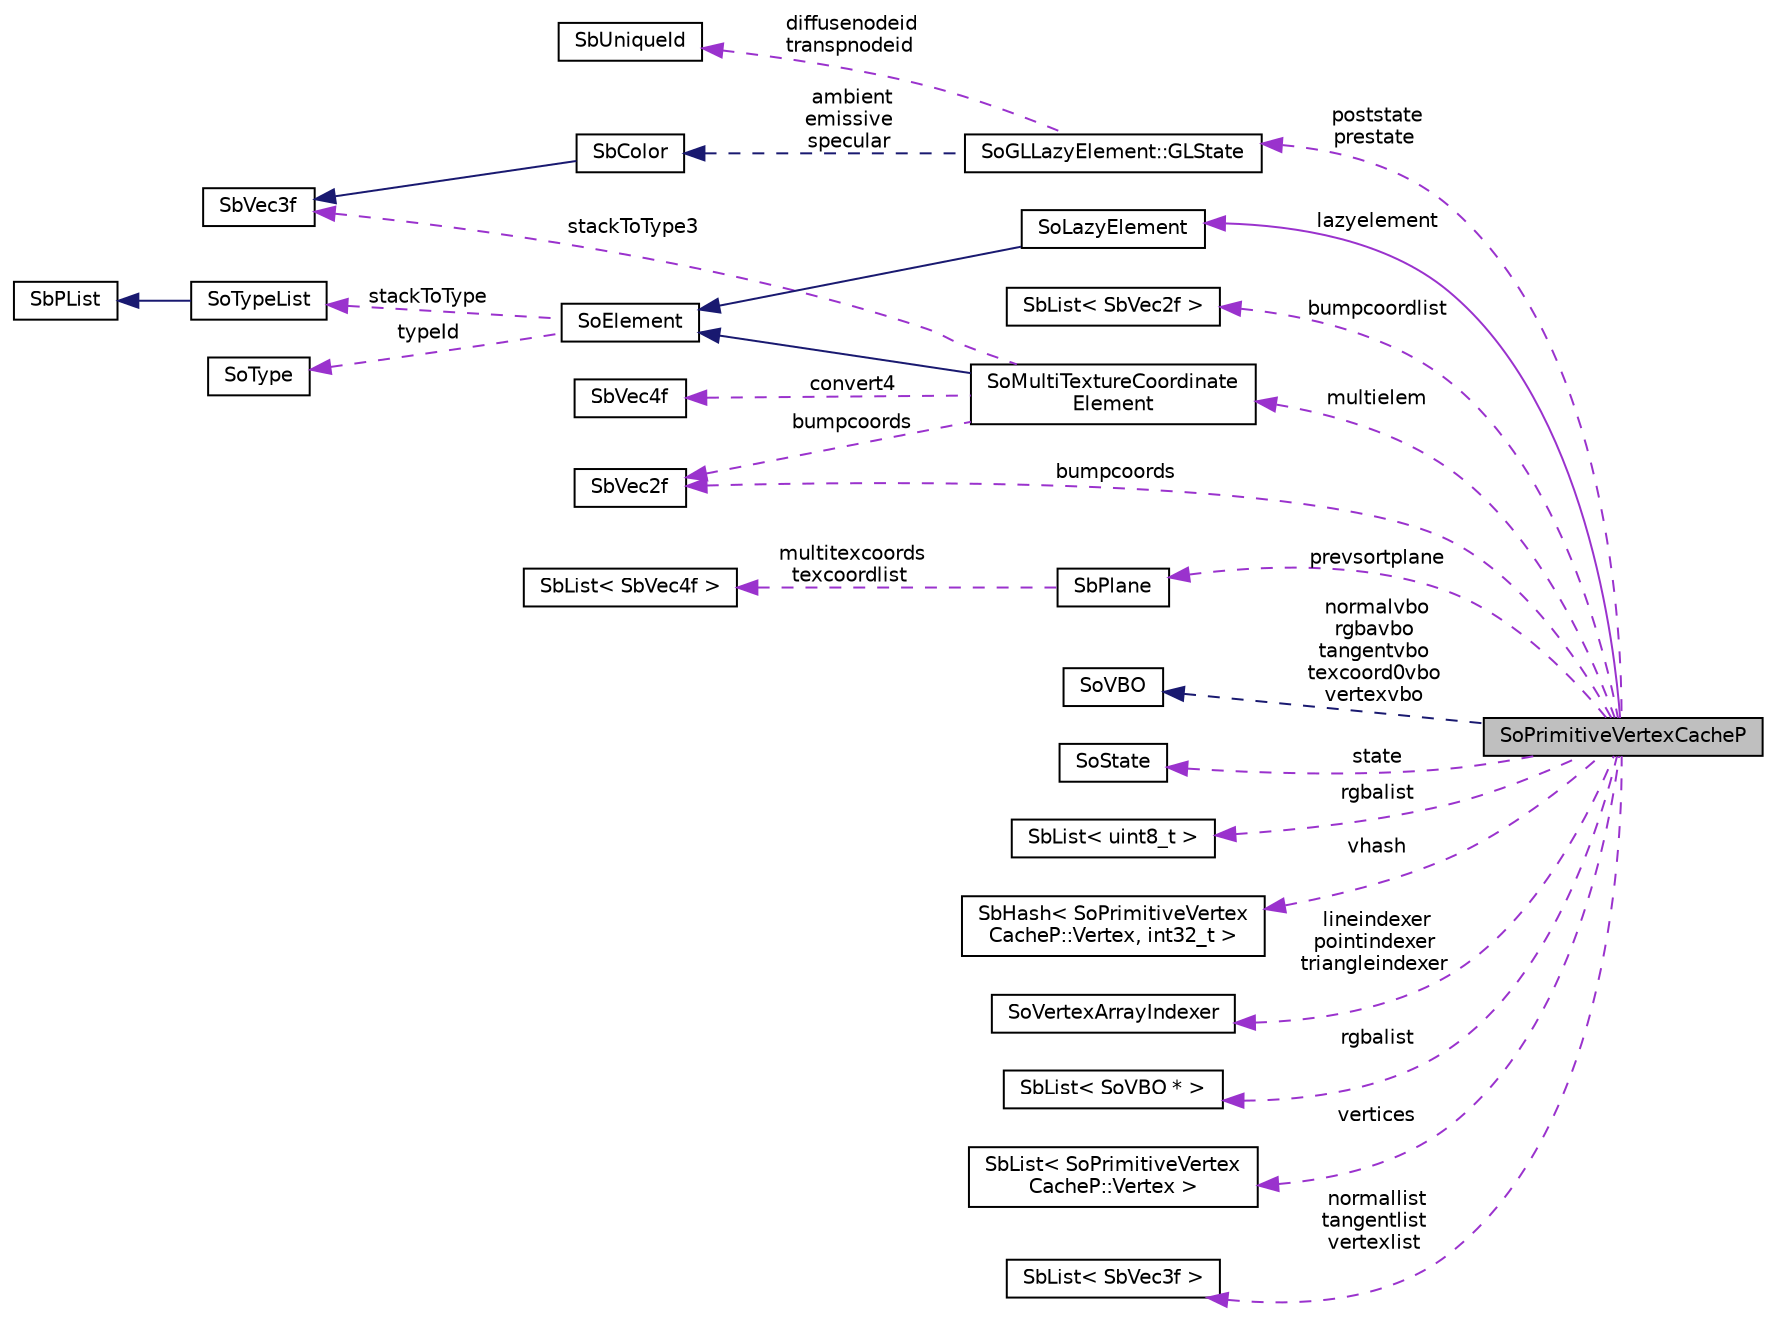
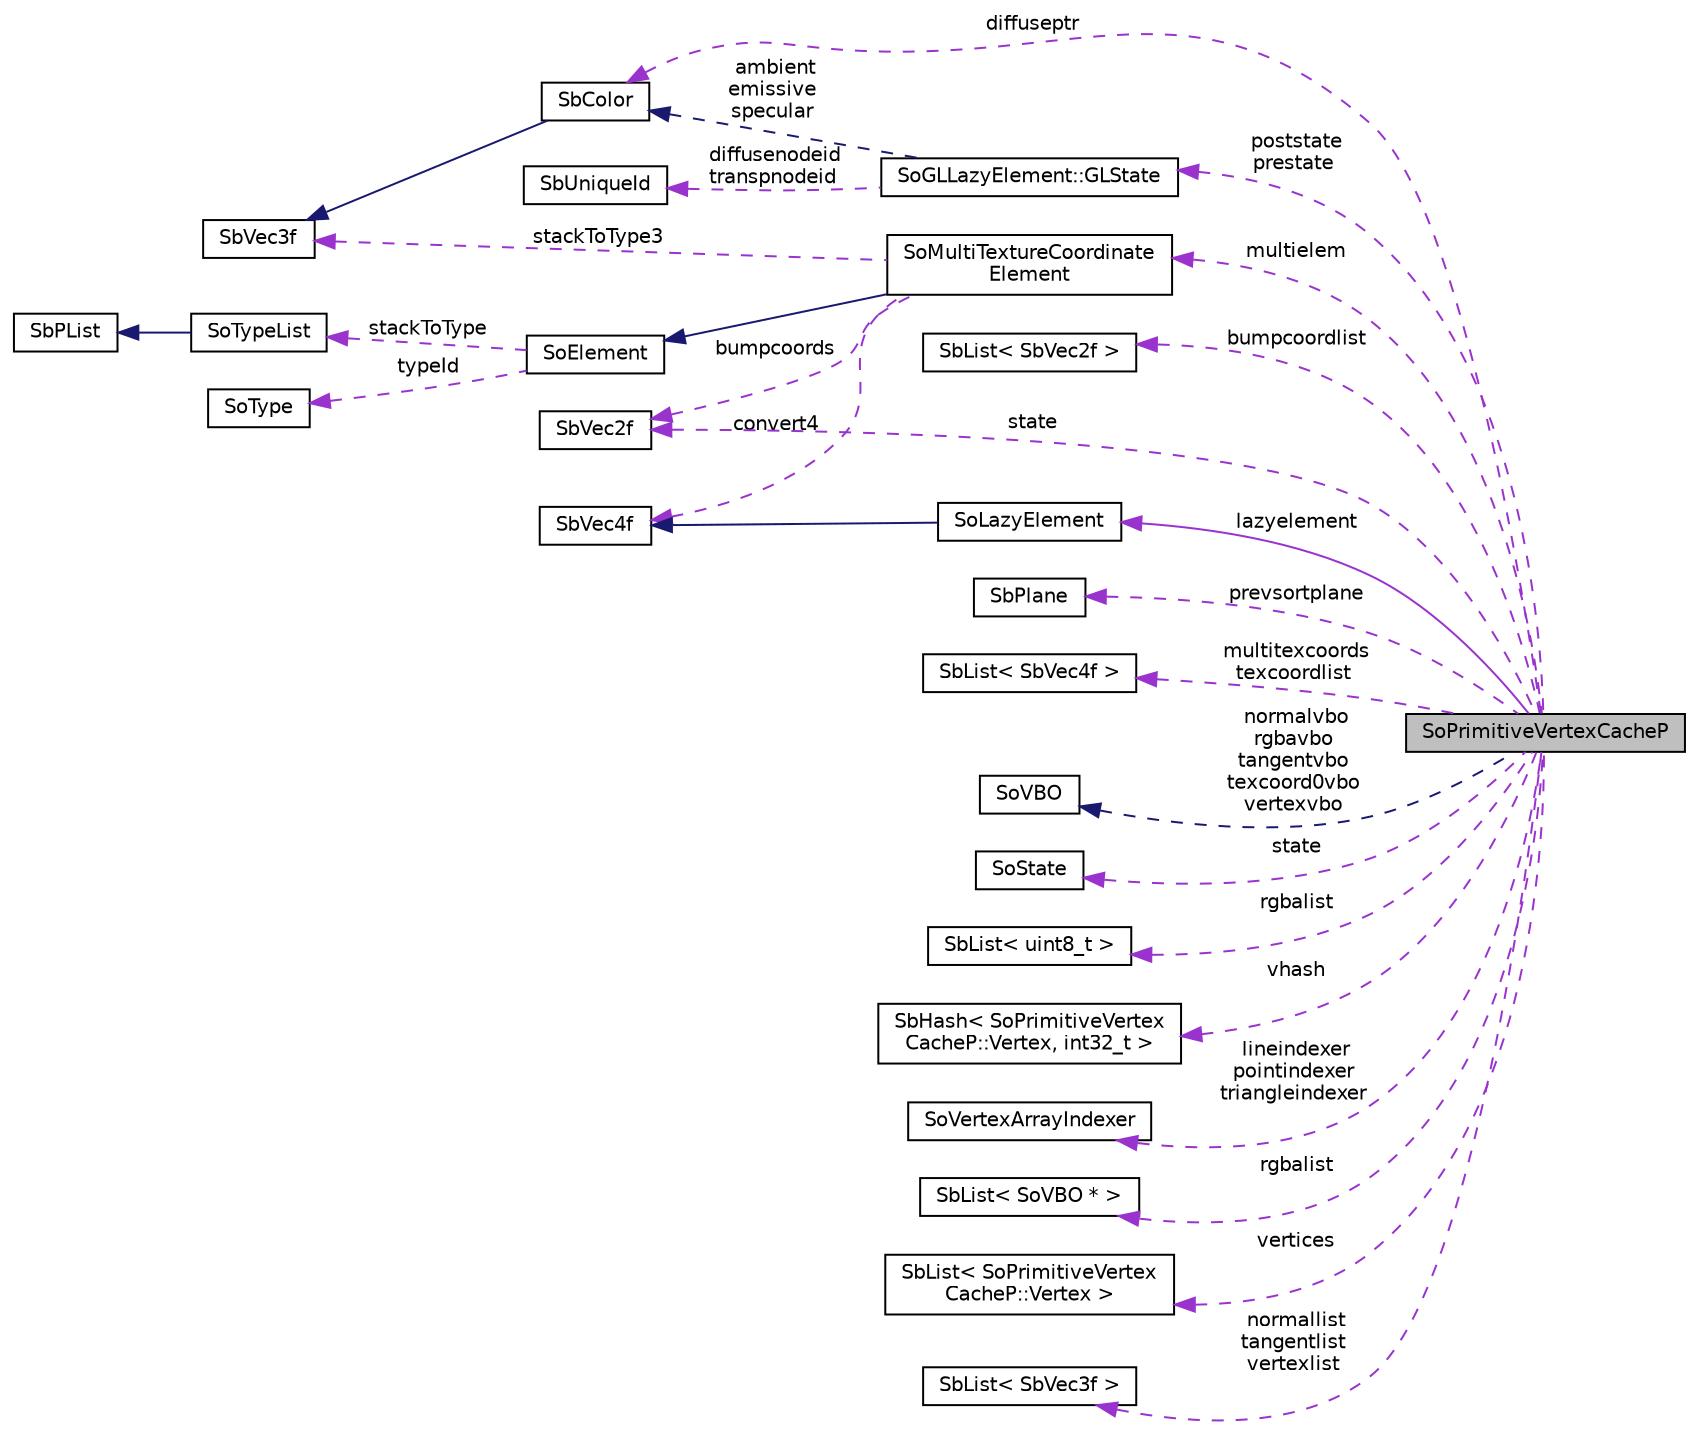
edge "SoPrimitiveVertexCacheP" -> "SbColor": added, label "diffuseptr"
edge "SoLazyElement" -> "SoElement": now "SoLazyElement" -> "SbVec4f"
edge "SoPrimitiveVertexCacheP" -> "SbVec2f": label " bumpcoords" -> " state"
edge "SbPlane" -> "SbList< SbVec4f >": now "SoPrimitiveVertexCacheP" -> "SbList< SbVec4f >"
